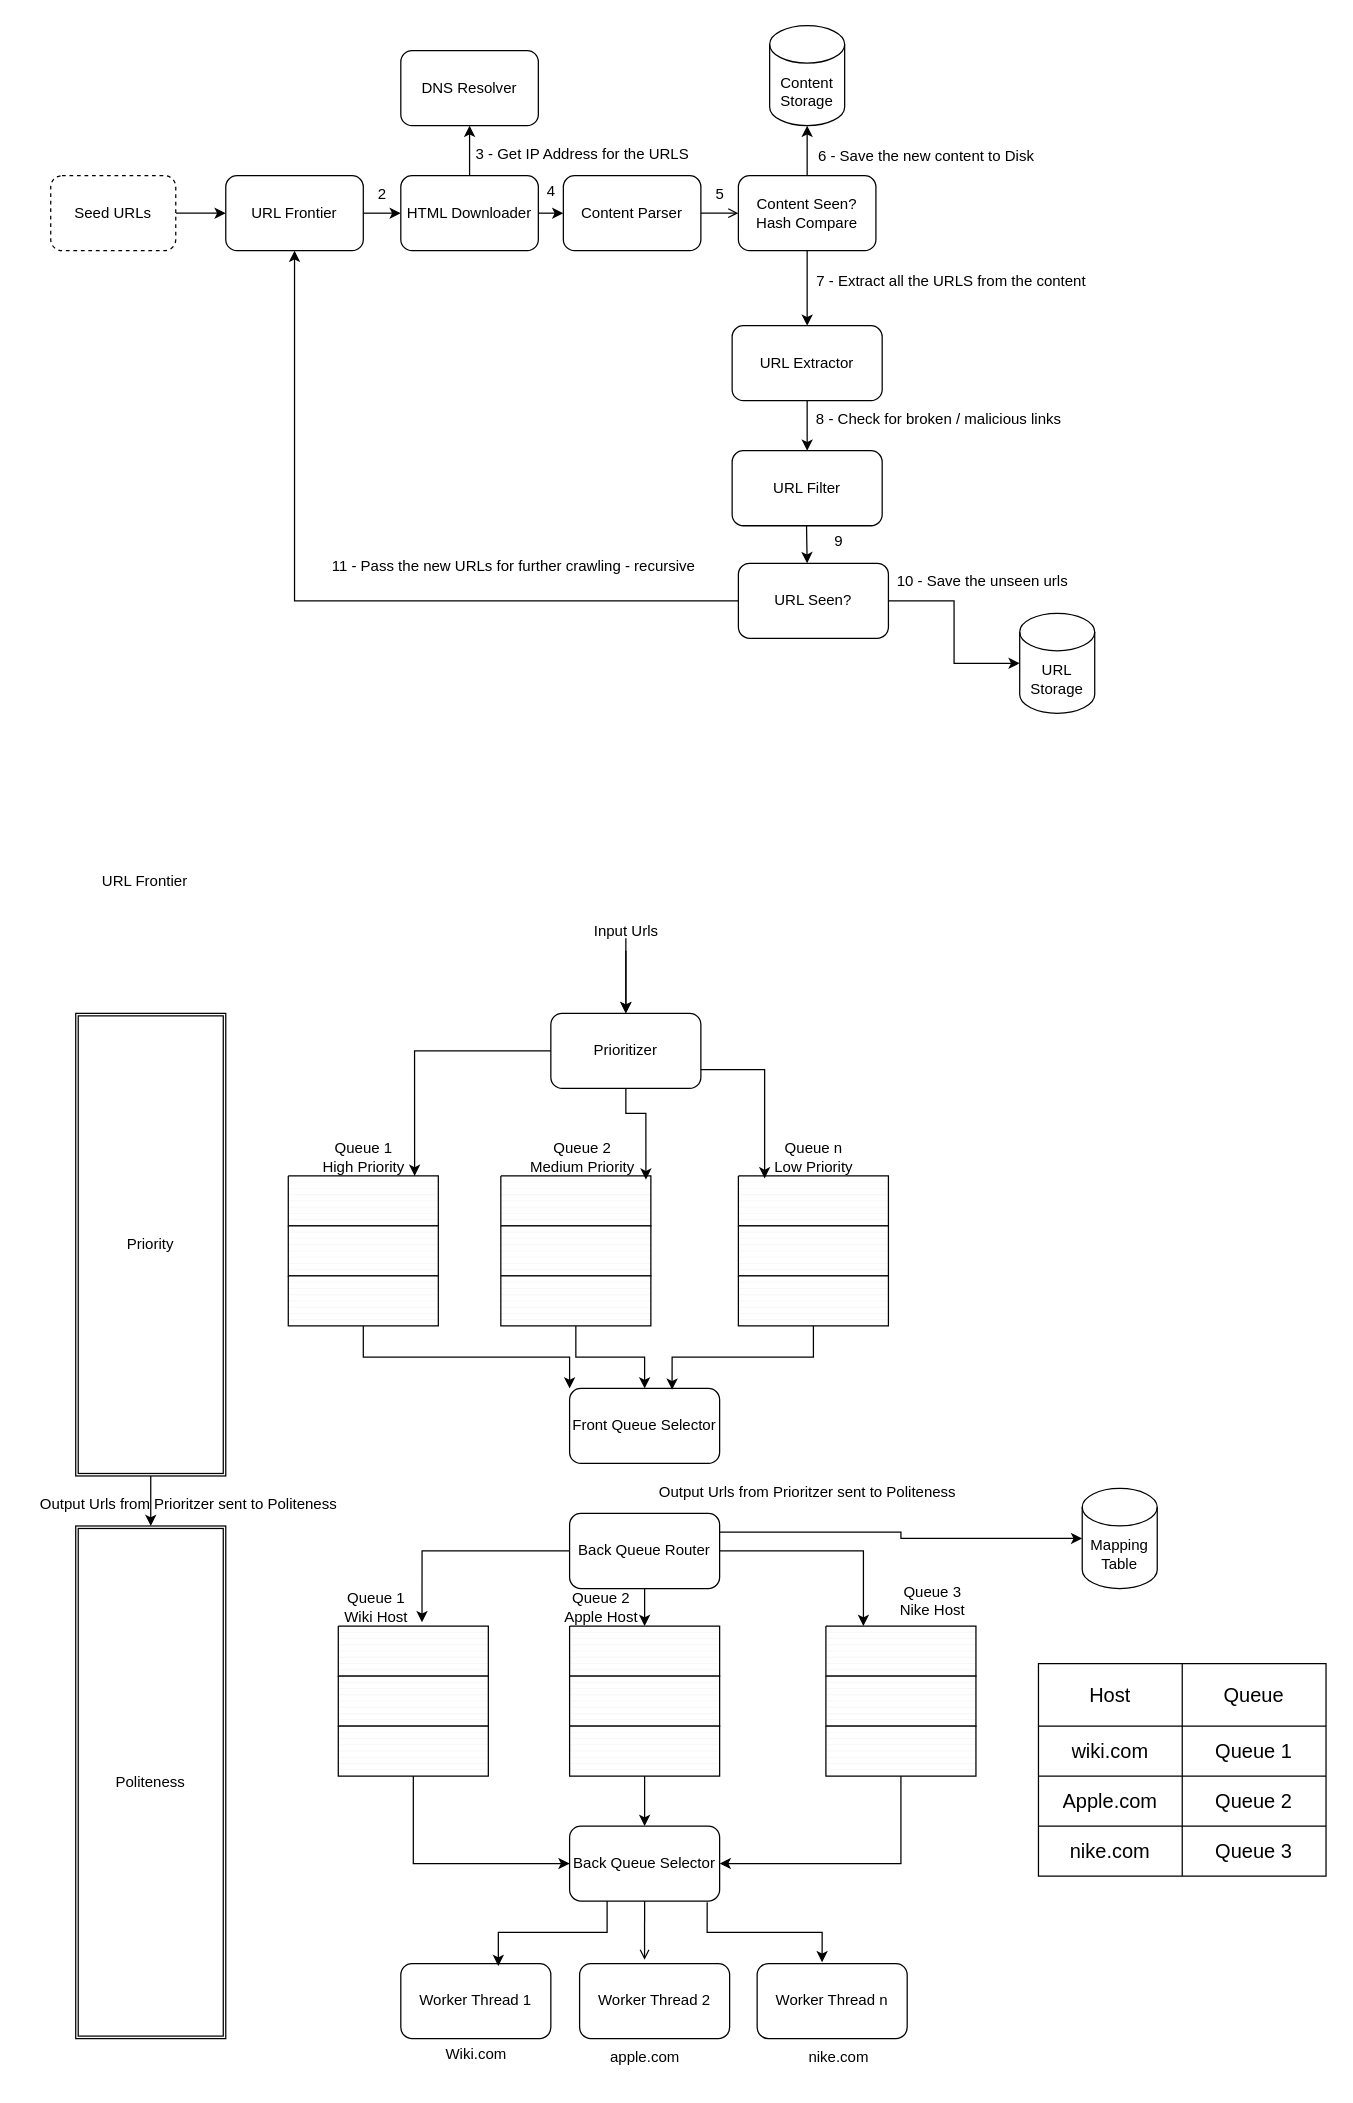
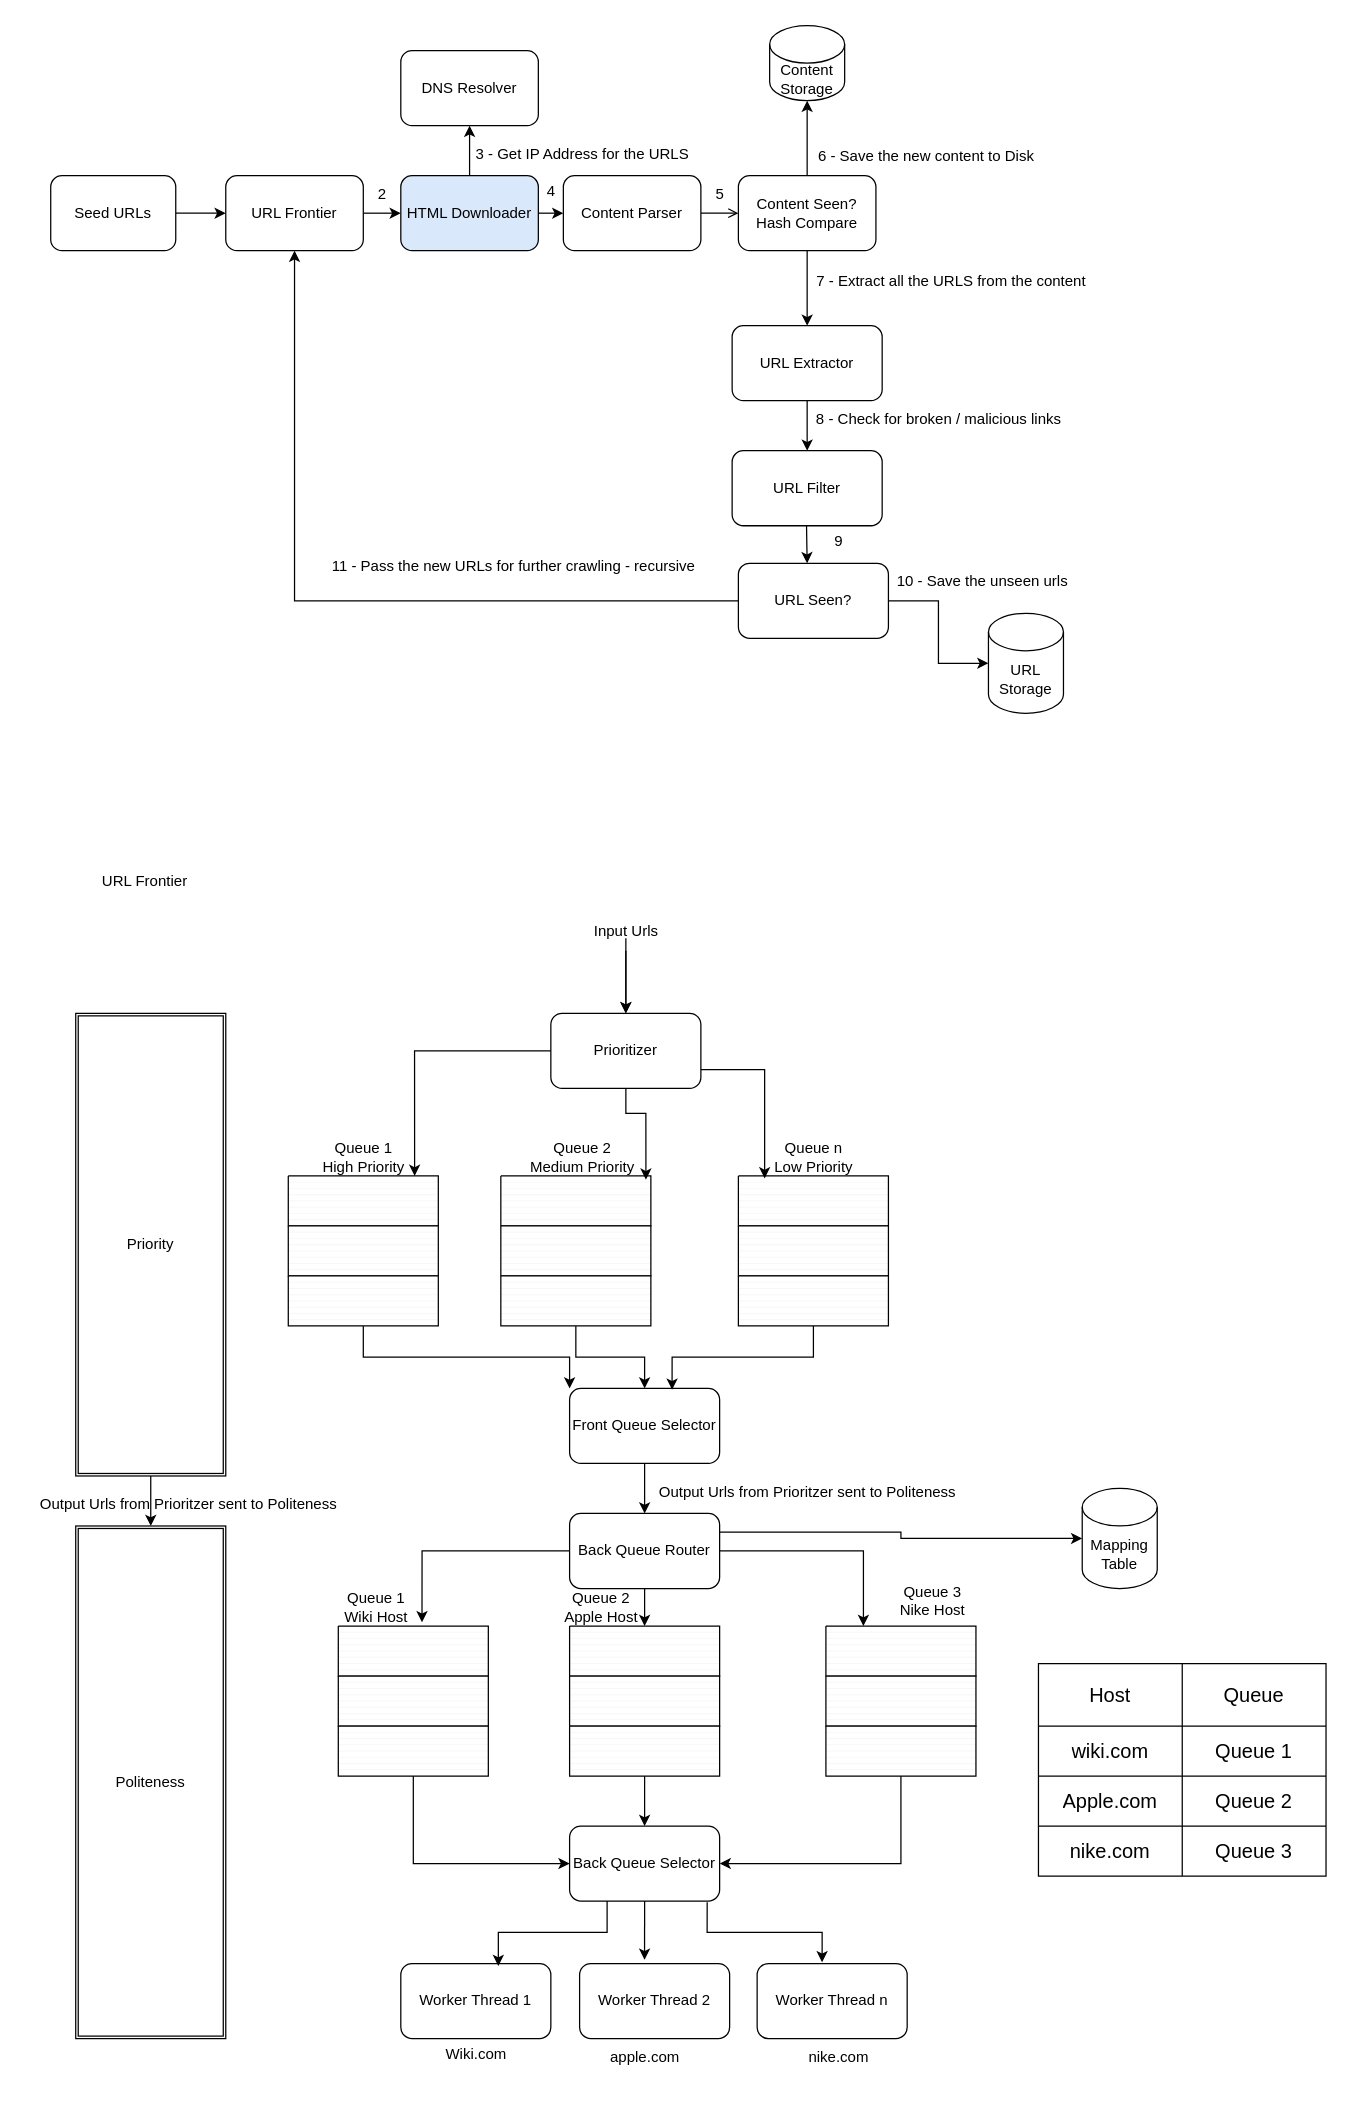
node "Content Storage": size 75x100 -> 75x75
node "Seed URLs": style dashed -> solid
node "HTML Downloader": fillcolor #ffffff -> #dae8fc
node "URL Storage": moved (1057, 663) -> (1026, 663)
edge "Front Queue Selector" -> "Back Queue Router": added
edge "Back Queue Selector" -> "Worker Thread 2": arrowhead open -> classic
